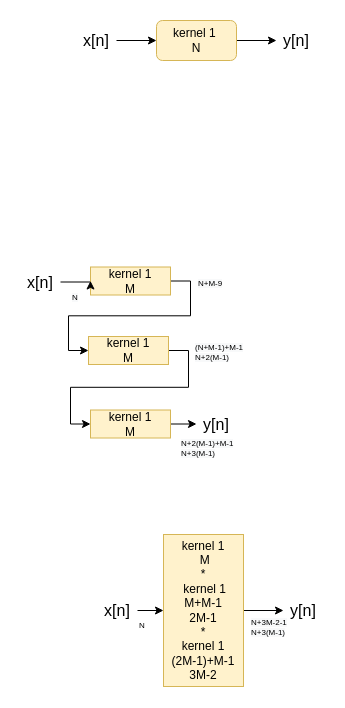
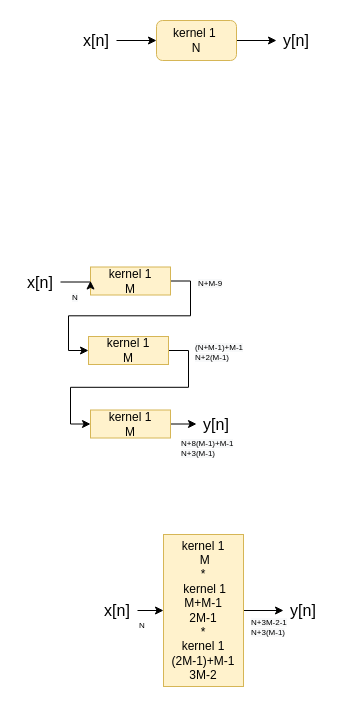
node "N+2(M-1)+M-1N+3(M-1)": label "N+2(M-1)+M-1N+3(M-1)" -> "N+8(M-1)+M-1N+3(M-1)"
